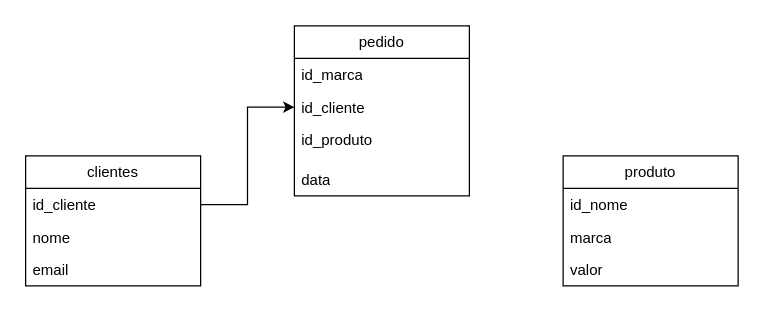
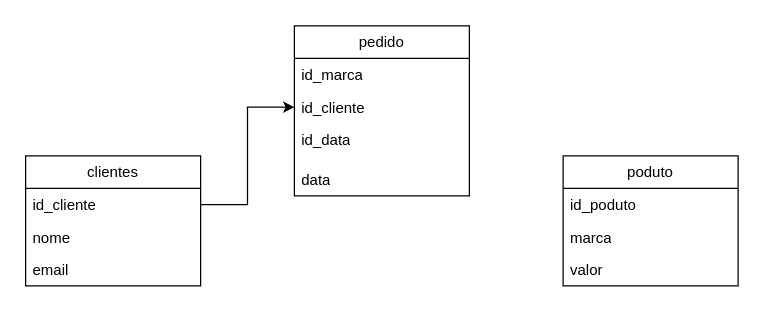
node "id_produto": label "id_produto" -> "id_data"
node "produto": label "produto" -> "poduto"
node "id_nome": label "id_nome" -> "id_poduto"
